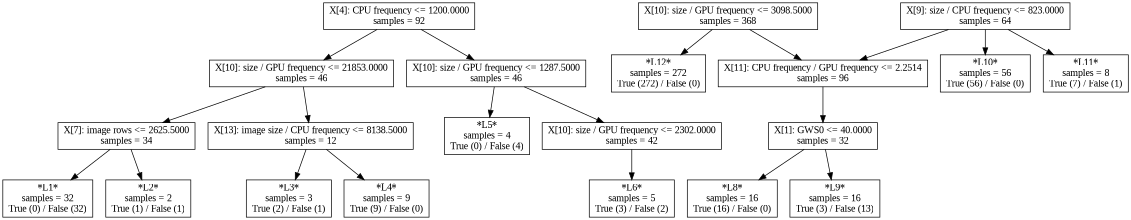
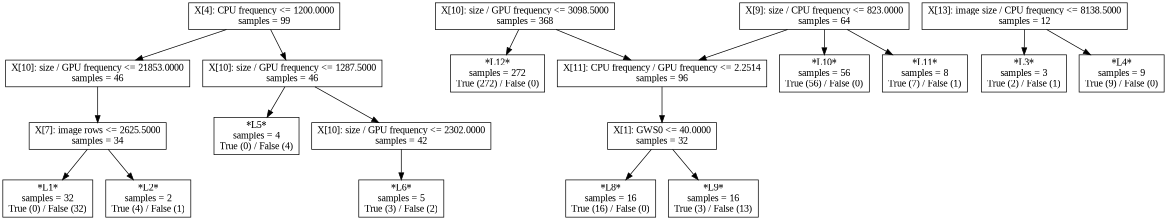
node "X[4]: CPU frequency <= 1200.0000 samples = 92": label "X[4]: CPU frequency <= 1200.0000 samples = 92" -> "X[4]: CPU frequency <= 1200.0000 samples = 99"
edge "X[10]: size / GPU frequency <= 21853.0000 samples = 46" -> "X[13]: image size / CPU frequency <= 8138.5000 samples = 12": removed
node "*L2* samples = 2 True (1) / False (1)": label "*L2* samples = 2 True (1) / False (1)" -> "*L2* samples = 2 True (4) / False (1)"
